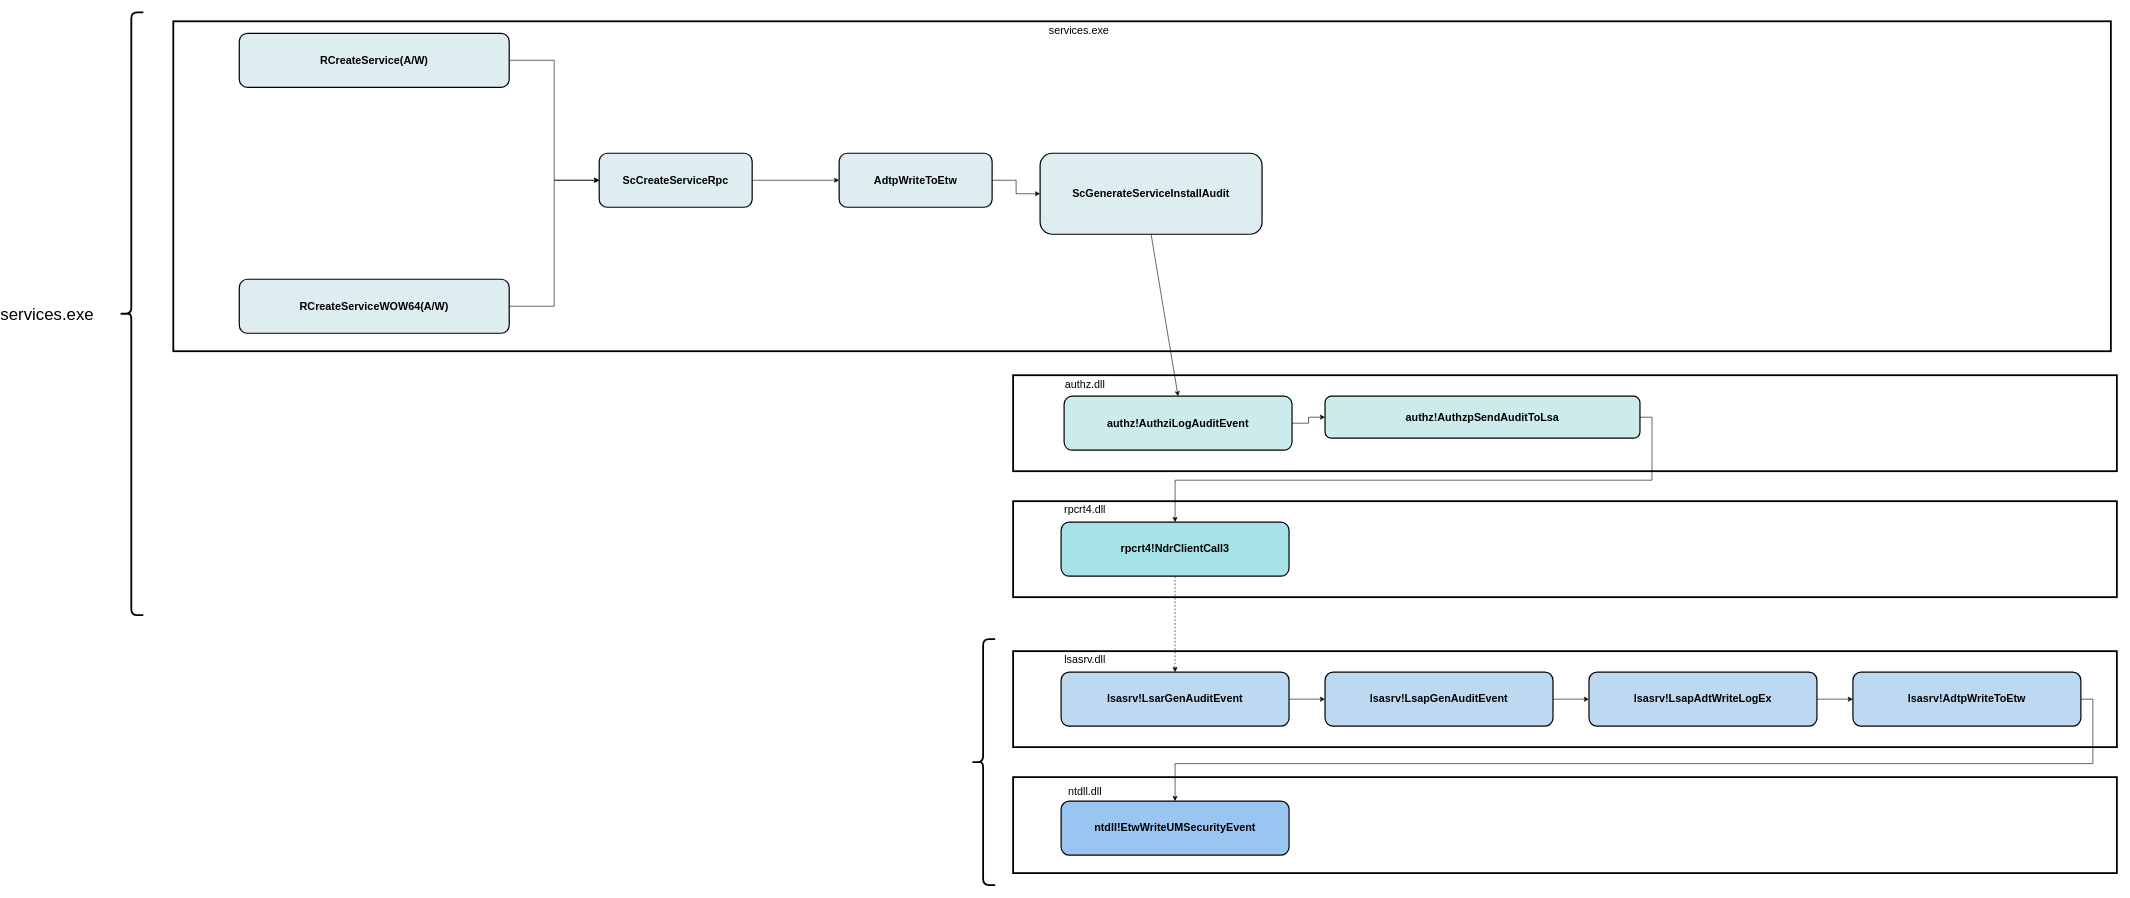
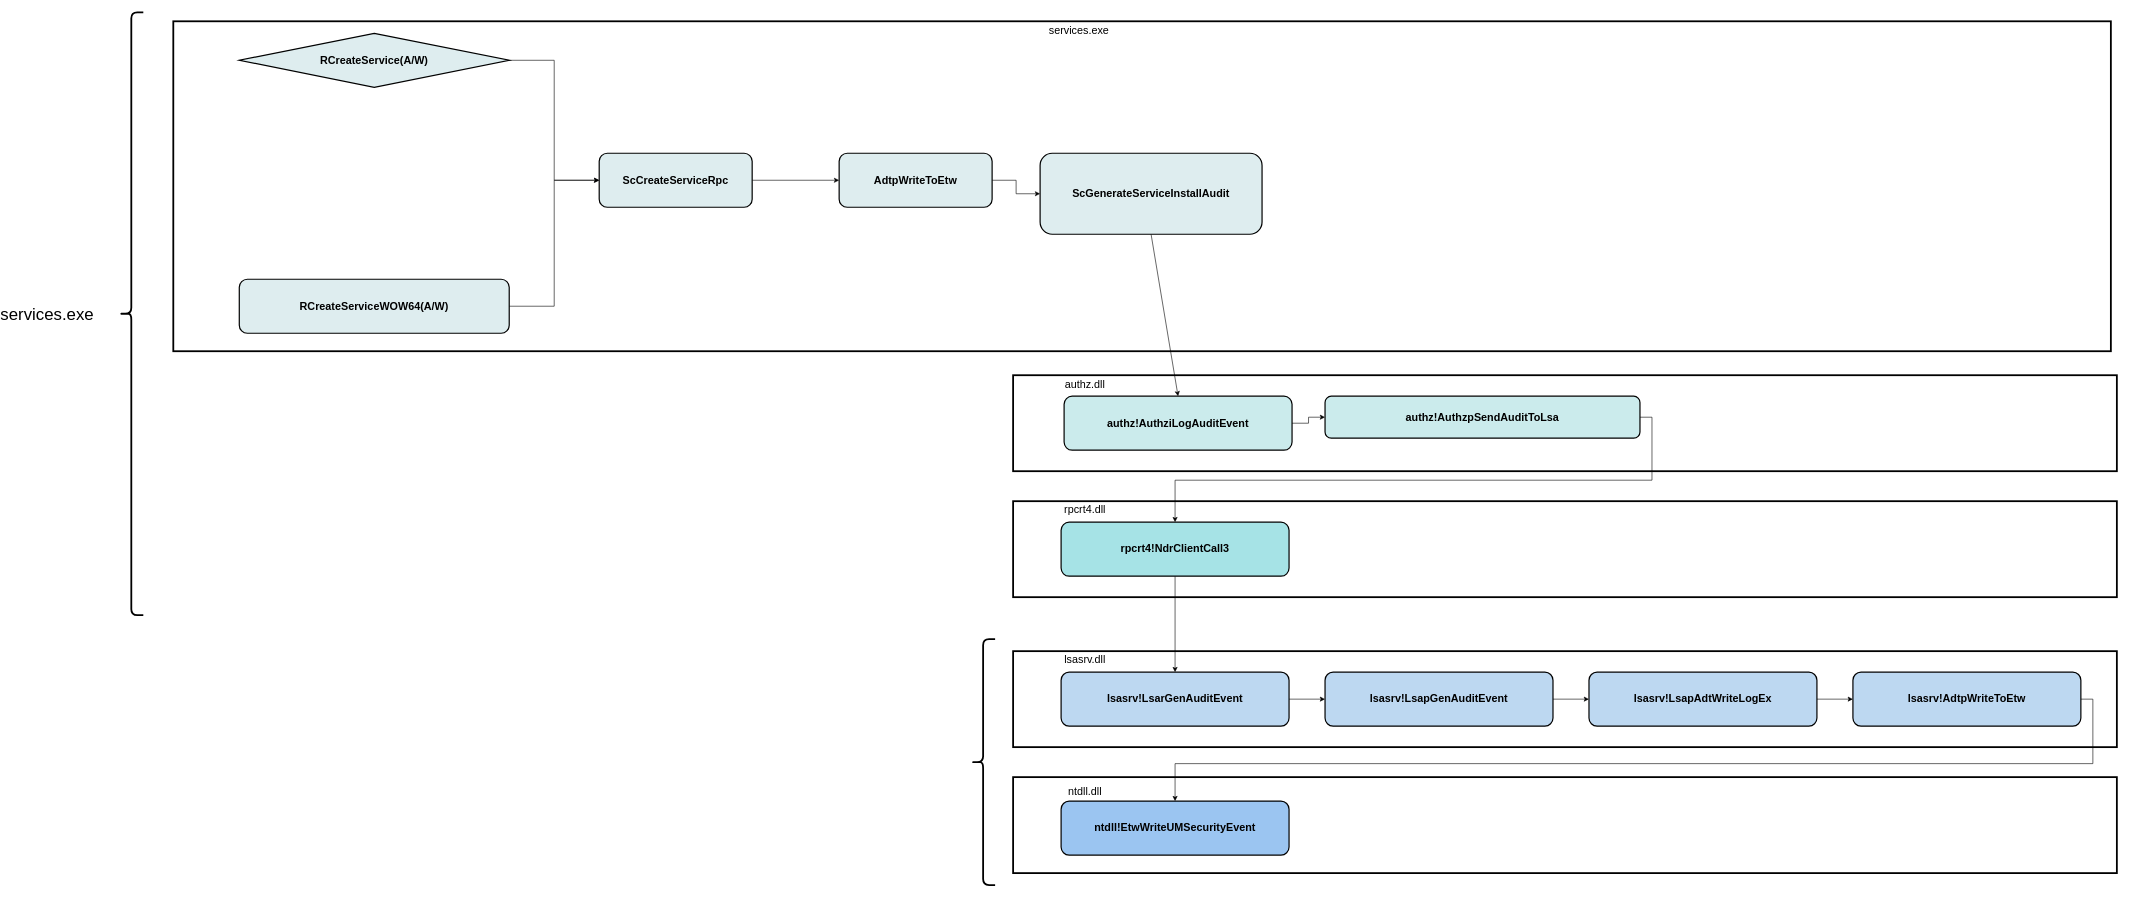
node "RCreateService(A/W)": shape rounded rectangle -> diamond
edge "rpcrt4!NdrClientCall3" -> "lsasrv!LsarGenAuditEvent": style dashed -> solid
